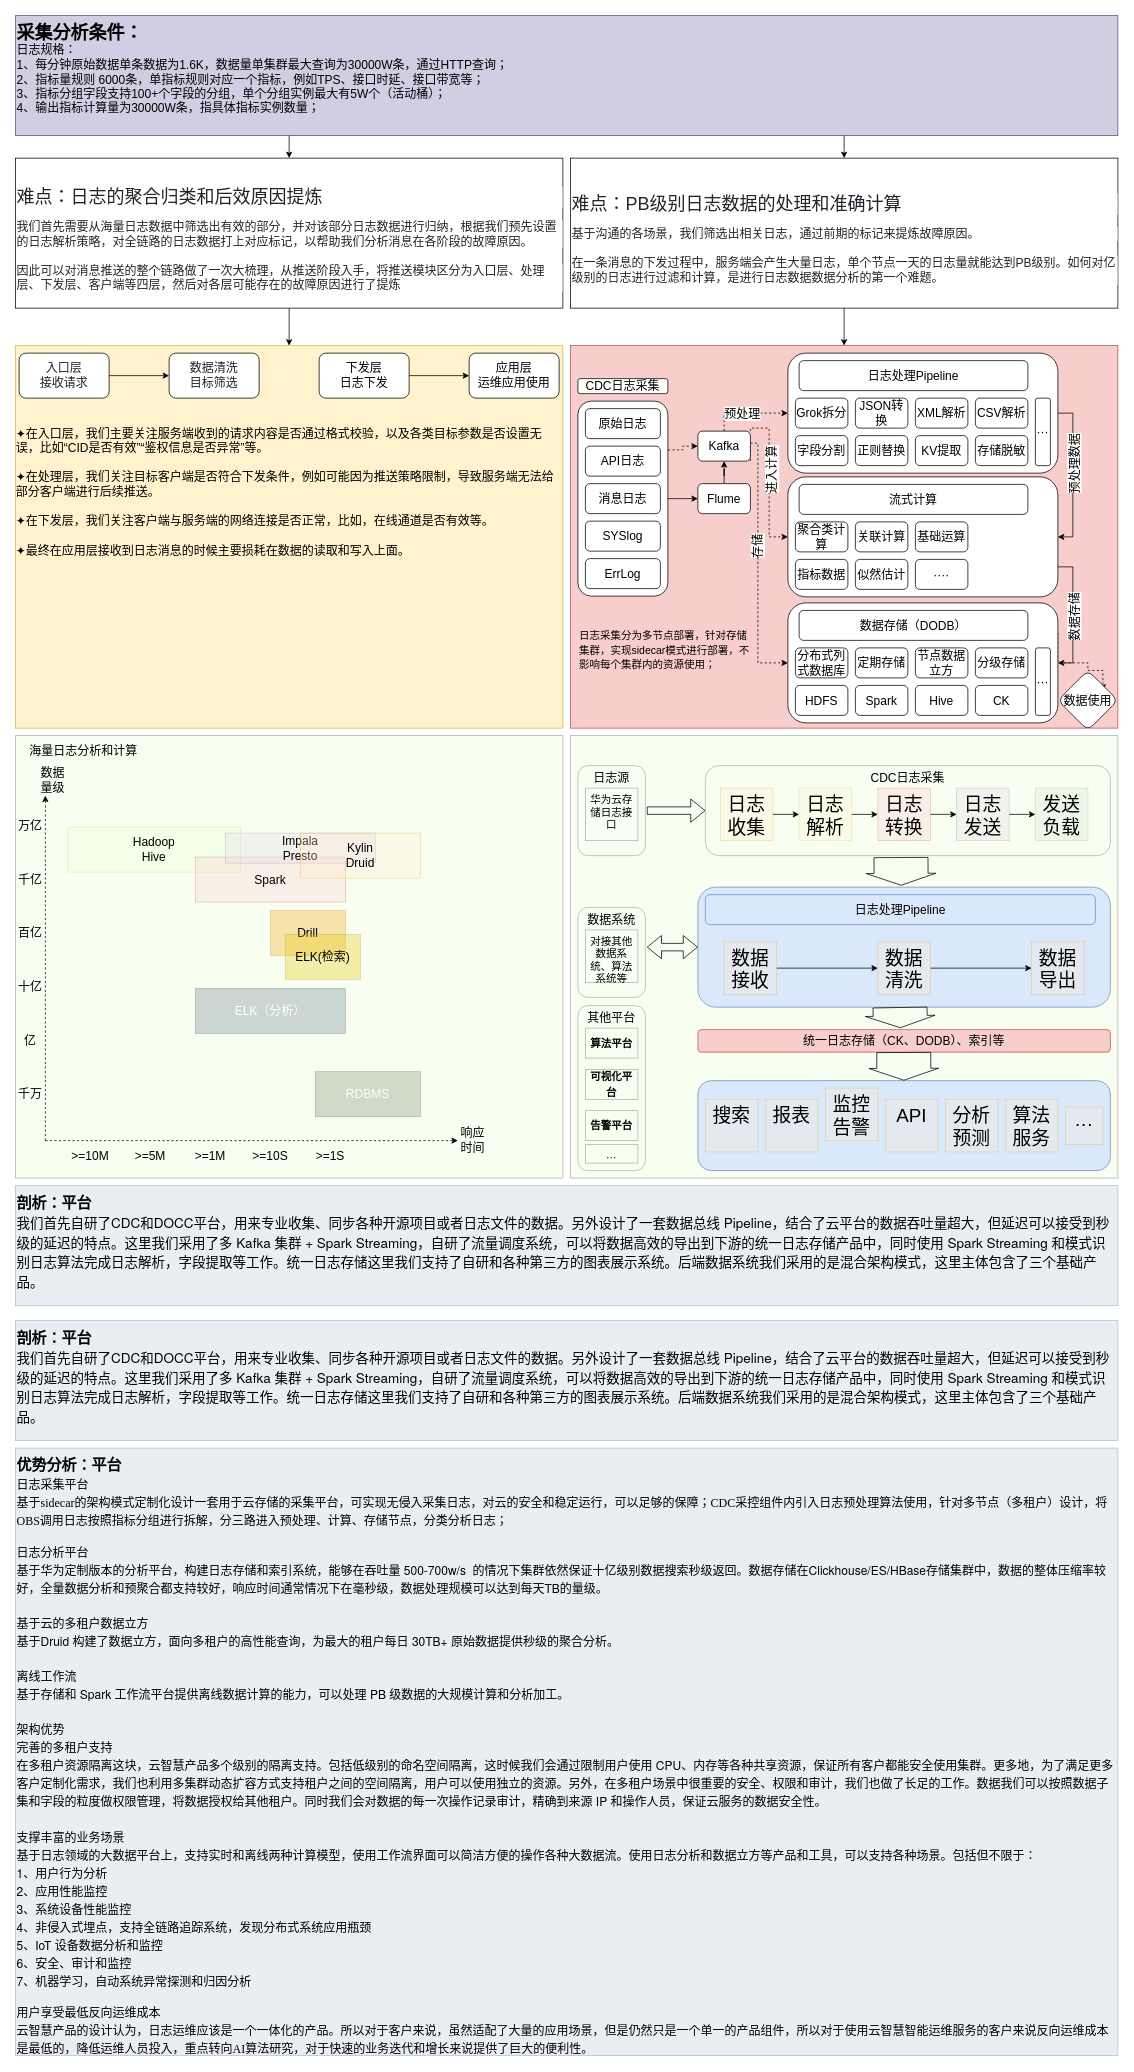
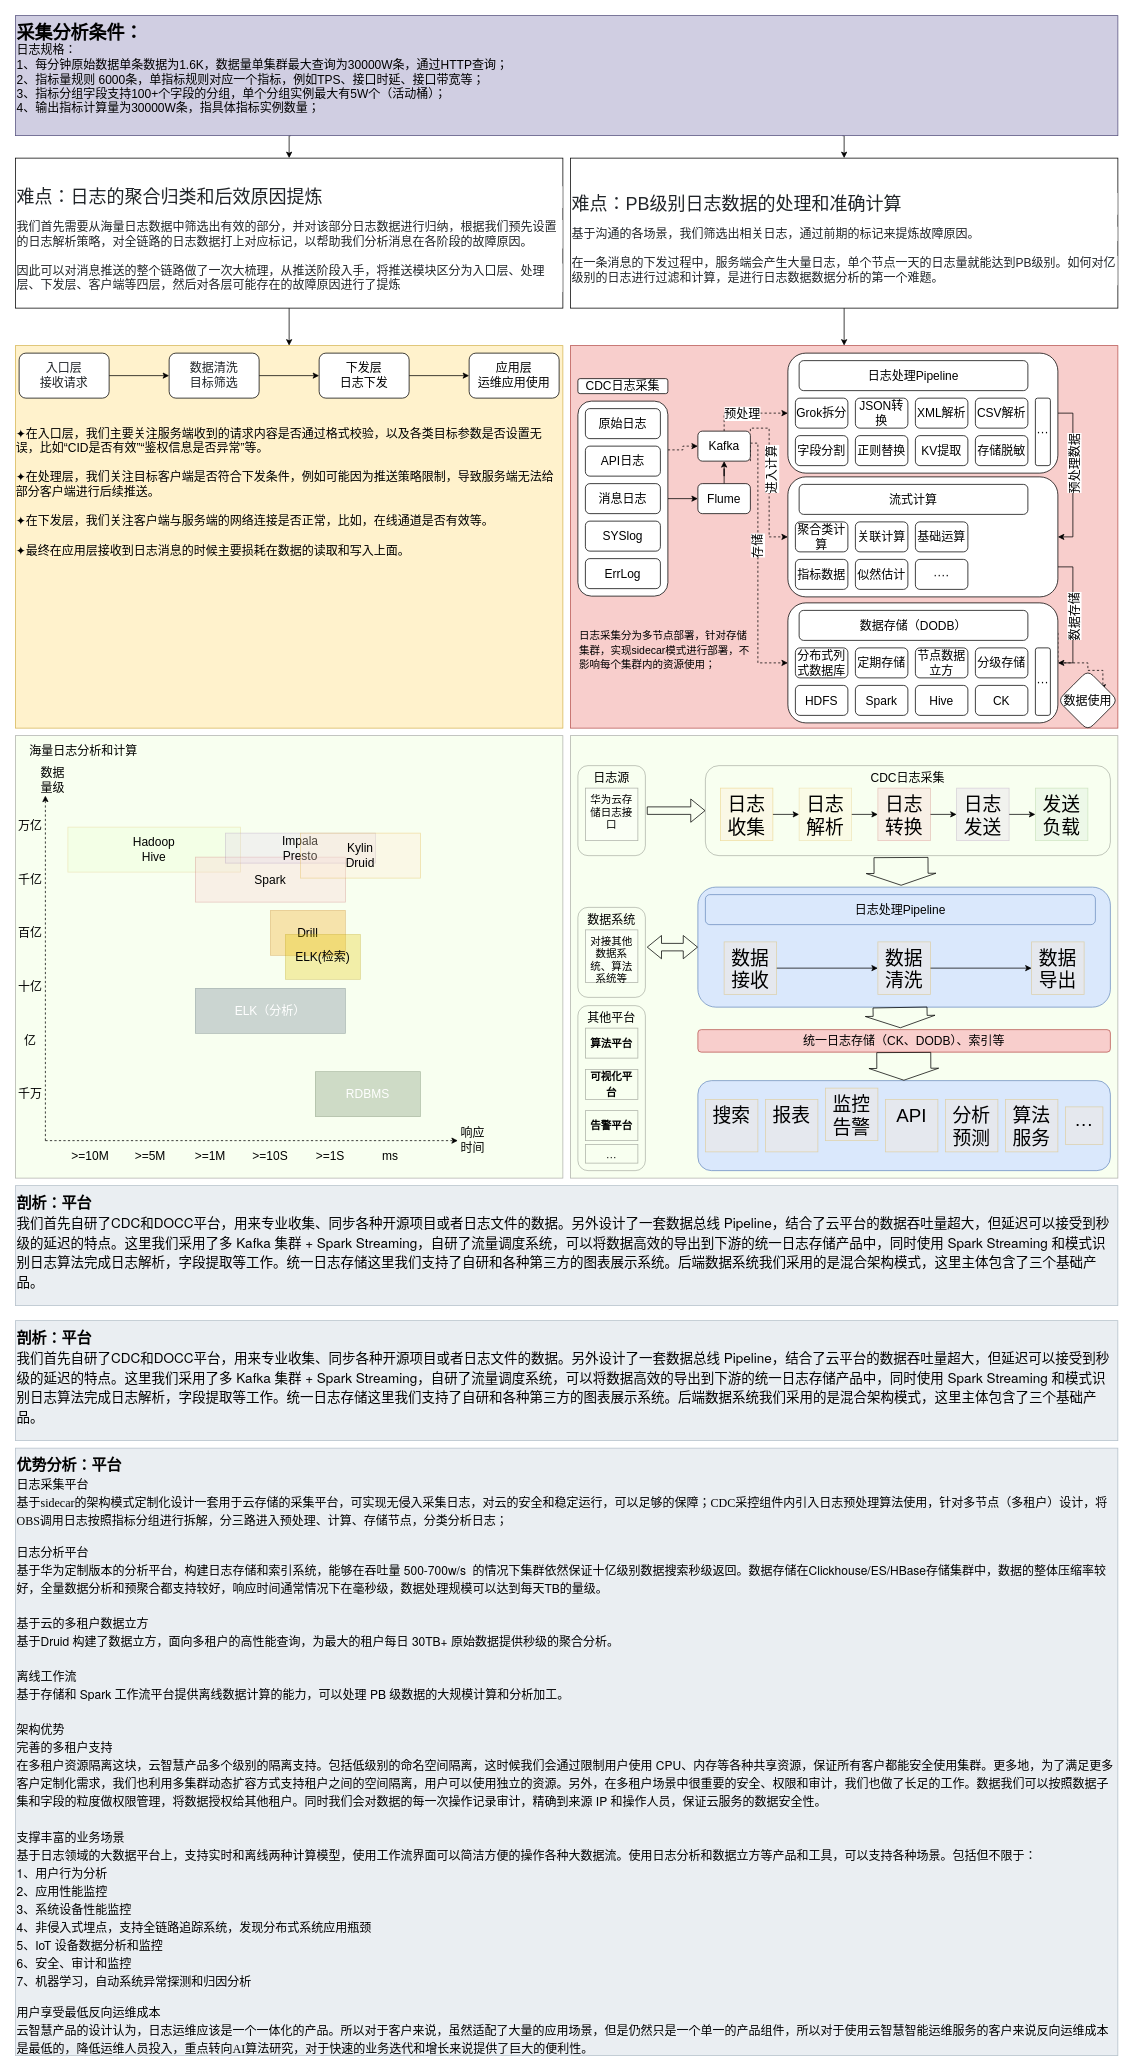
edge "数据清洗 目标筛选" -> "下发层日志下发": added
node "ms": added
